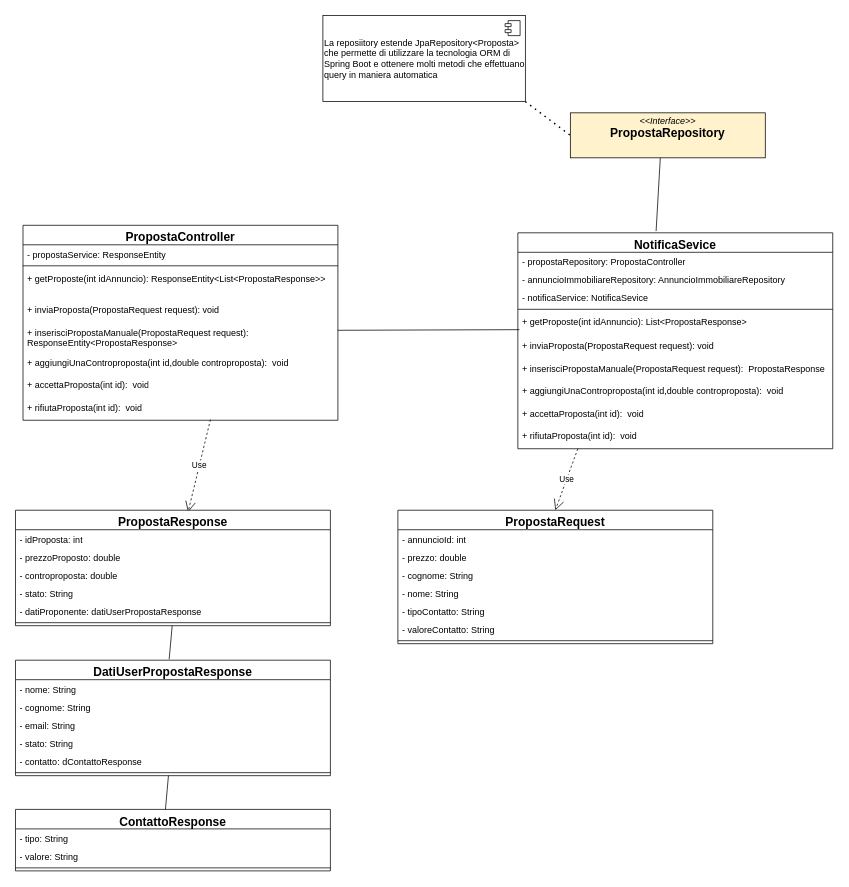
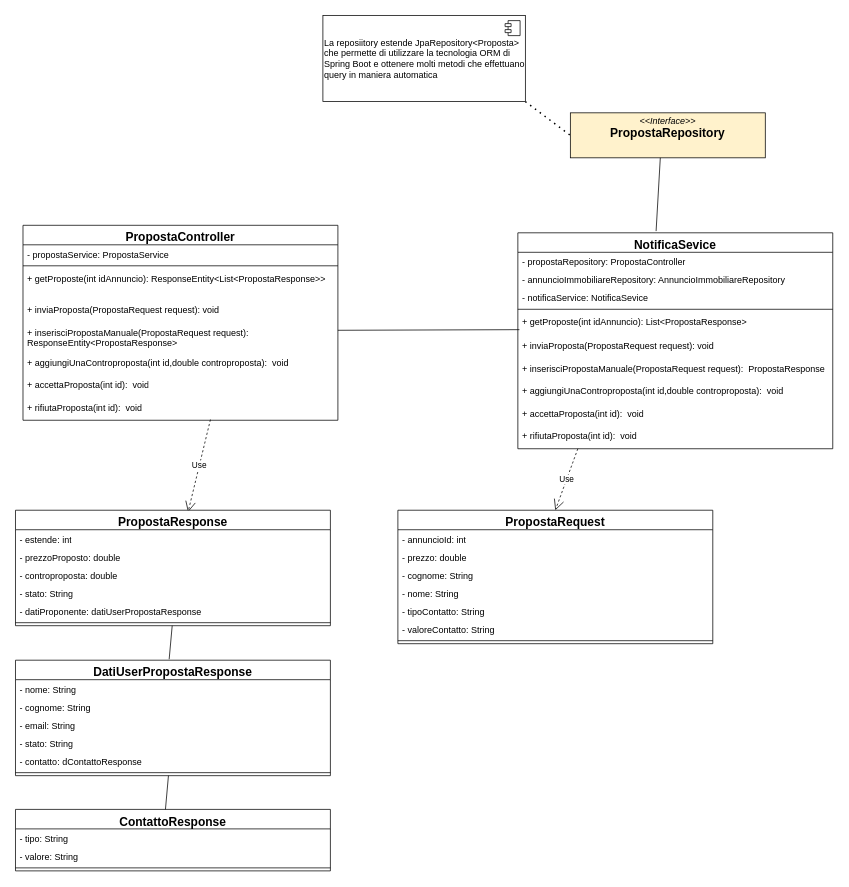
node "- propostaService: ResponseEntity": label "- propostaService: ResponseEntity" -> "- propostaService: PropostaService"
node "- idProposta: int": label "- idProposta: int" -> "- estende: int"
